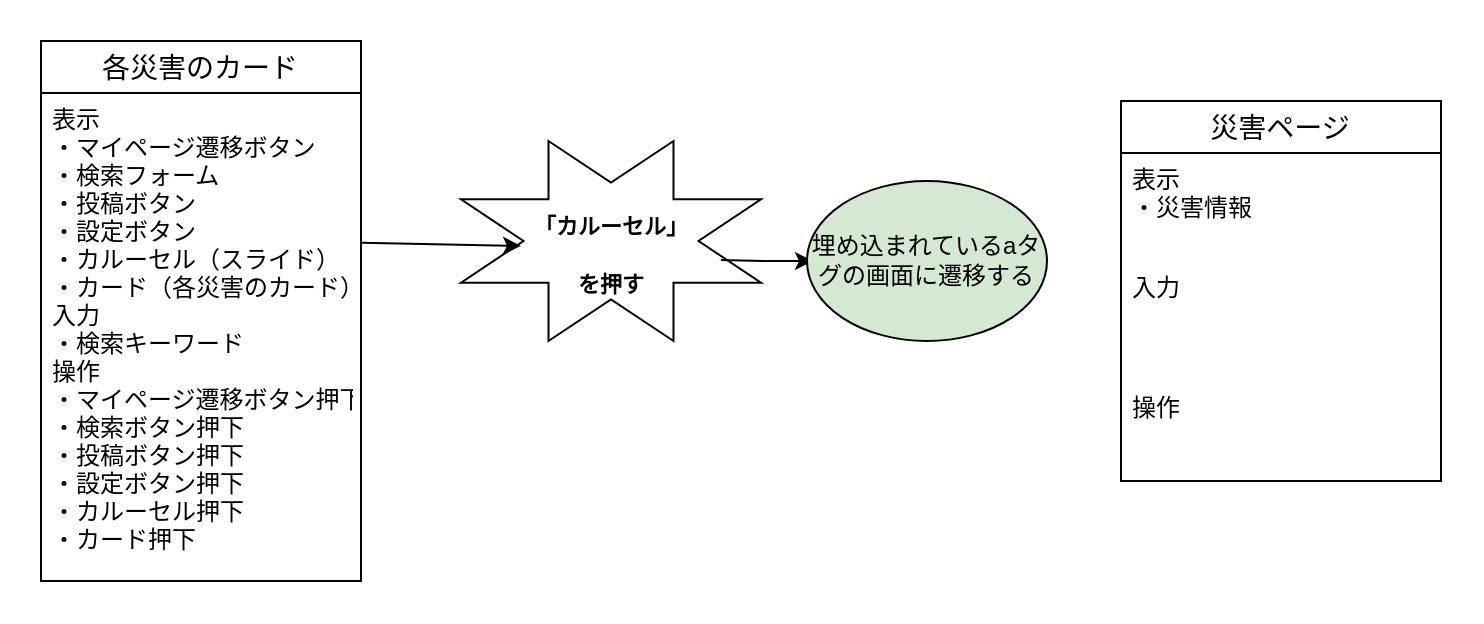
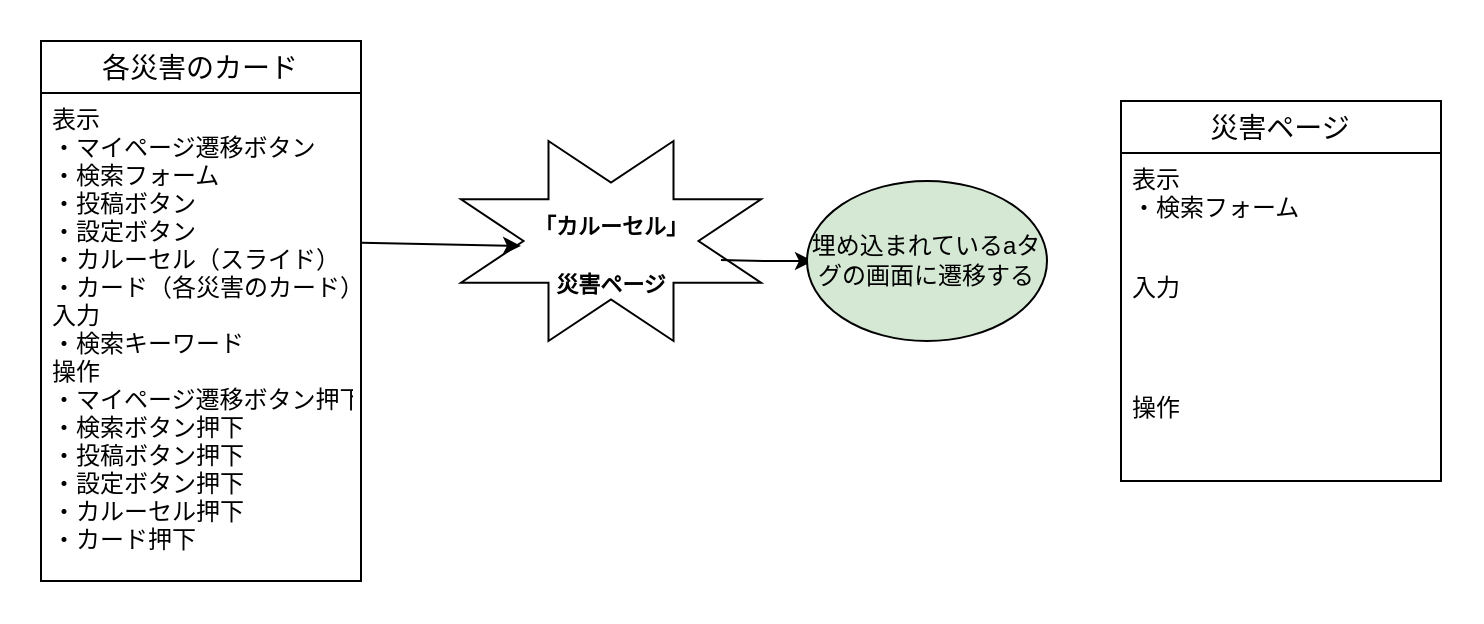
node "表示 ・災害情報": label "表示 ・災害情報" -> "表示 ・検索フォーム"
node "「カルーセル」 を押す": label "「カルーセル」 を押す" -> "「カルーセル」 災害ページ"
